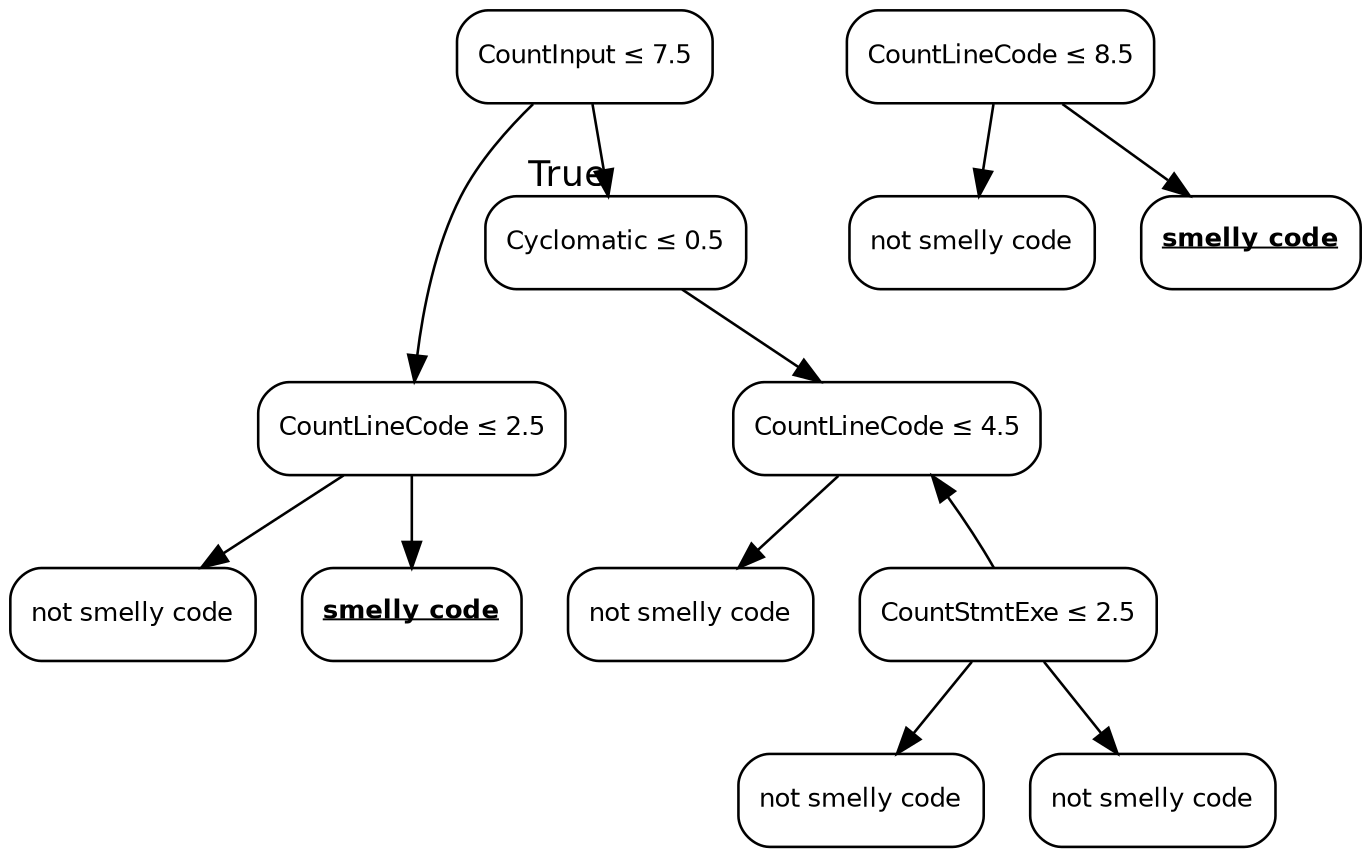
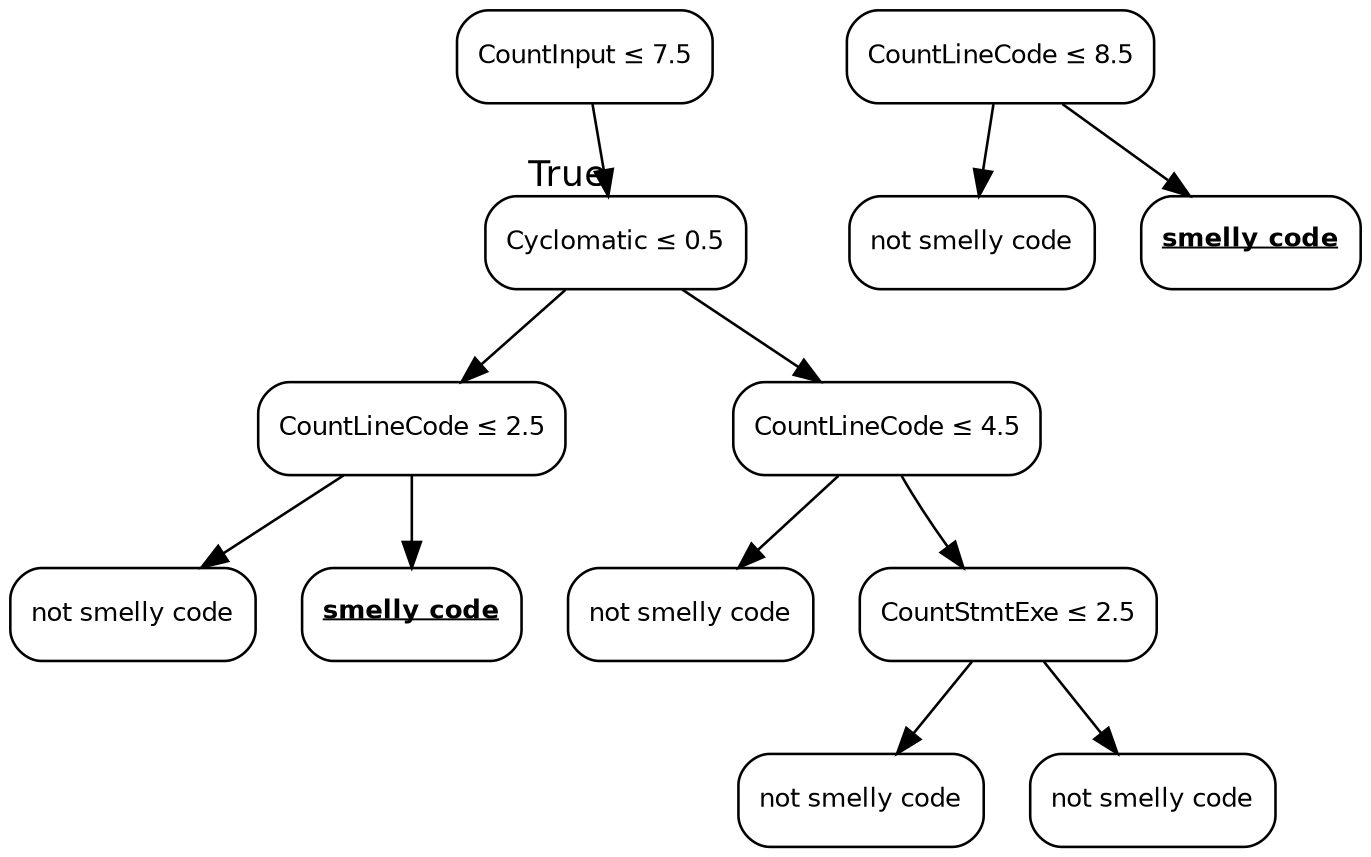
edge "CountInput ≤ 7.5" -> "CountLineCode ≤ 2.5": now "Cyclomatic ≤ 0.5" -> "CountLineCode ≤ 2.5"
edge "CountStmtExe ≤ 2.5" -> "CountLineCode ≤ 4.5": reversed
